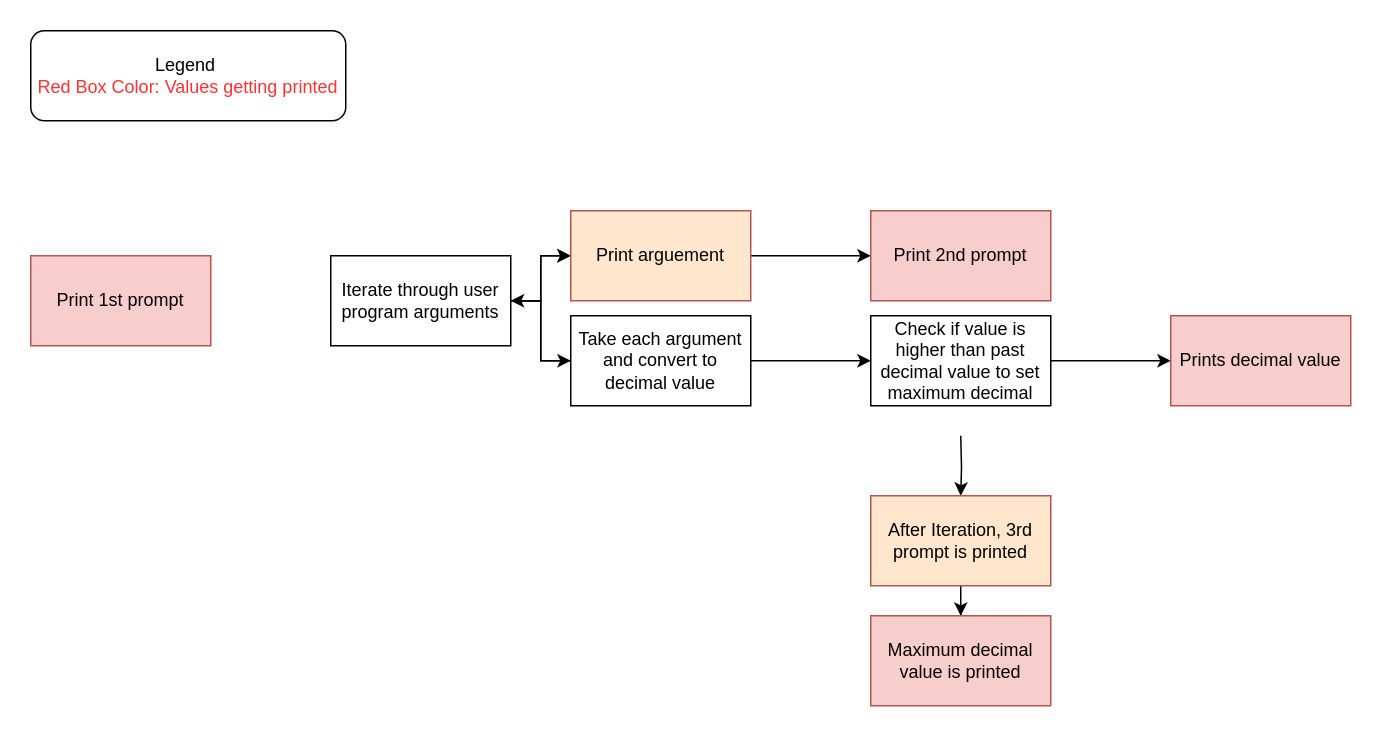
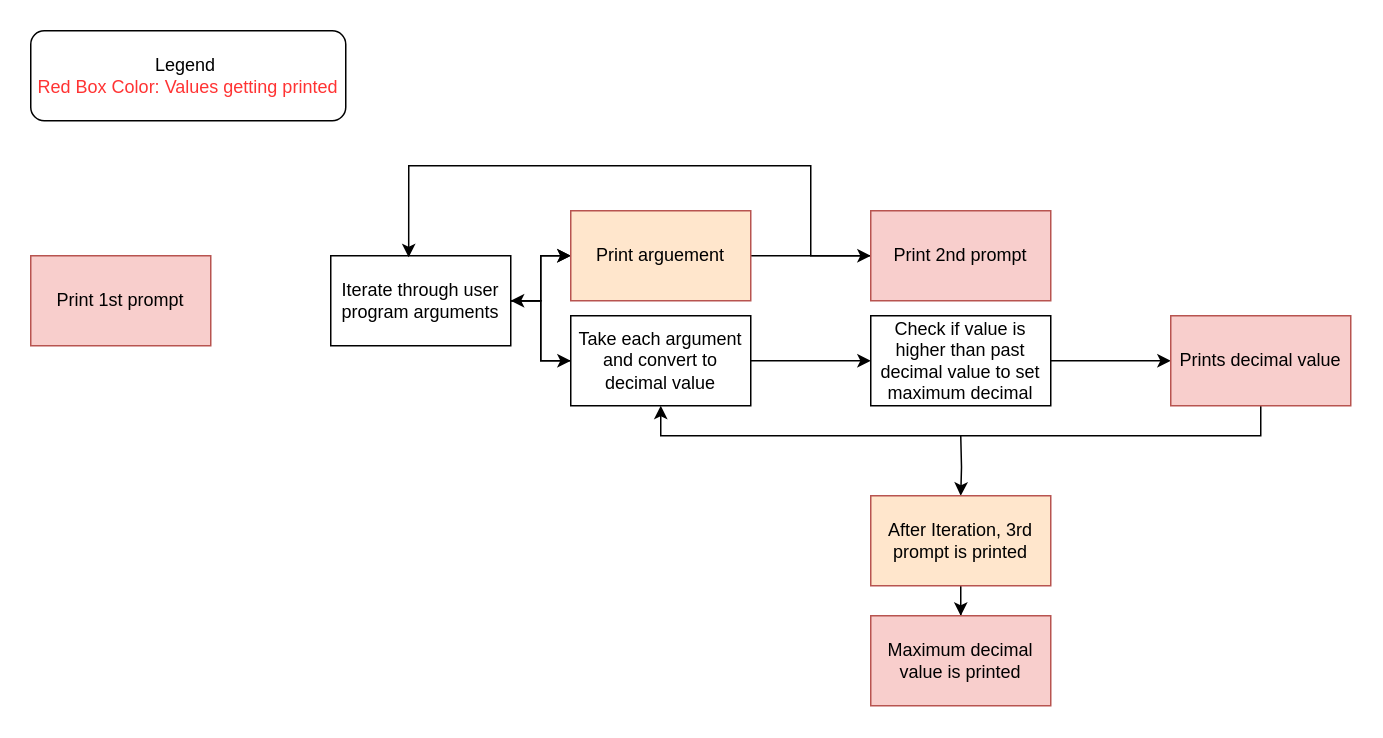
edge "Print 2nd prompt" -> "Iterate through user program arguments": added
edge "Prints decimal value" -> "Take each argument and convert to decimal value": added
